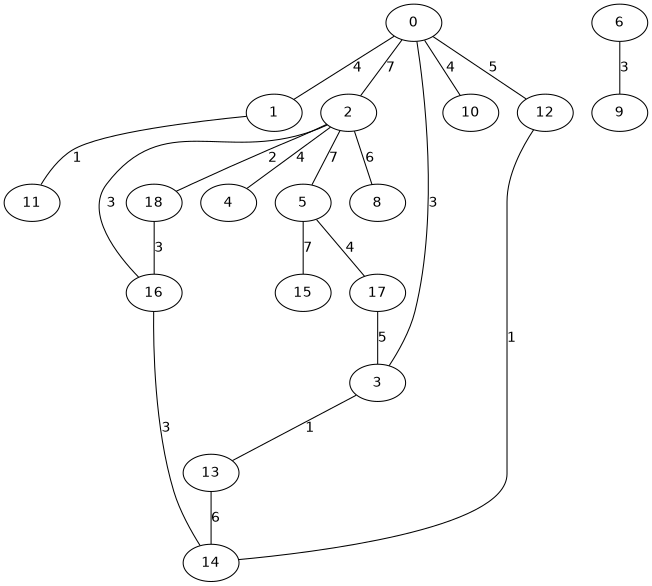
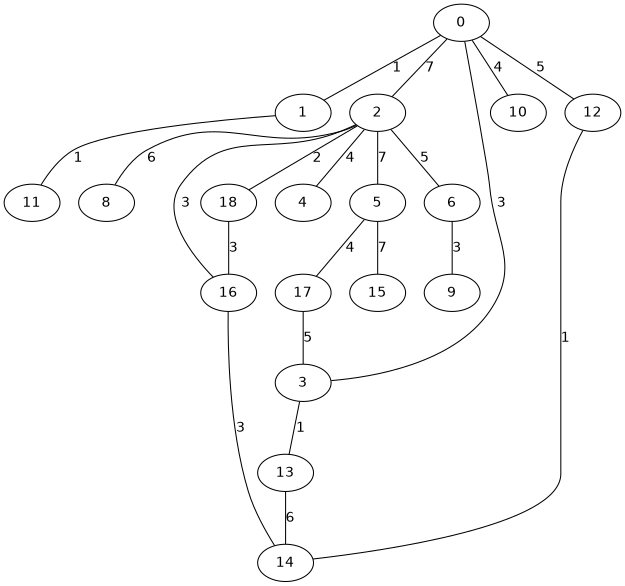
edge "0" -- "1": label "4" -> "1"
edge "2" -- "6": added, label "5"
